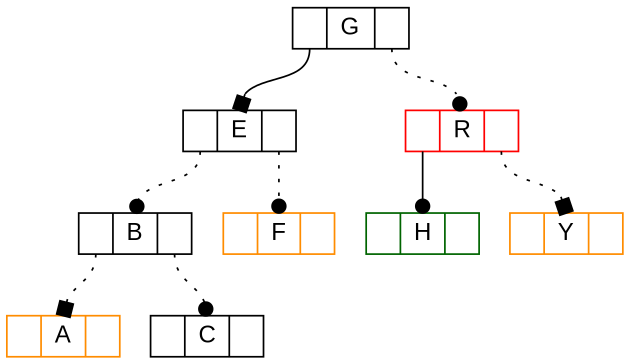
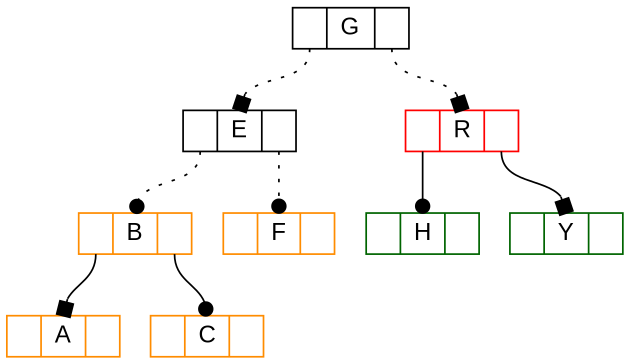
edge "G" -> "E": style solid -> dotted
edge "G" -> "R": arrowhead dot -> box
edge "R" -> "Y": style dotted -> solid
node "B": color black -> darkorange
node "Y": color darkorange -> darkgreen
edge "B" -> "A": style dotted -> solid
edge "B" -> "C": style dotted -> solid
node "C": color black -> darkorange
